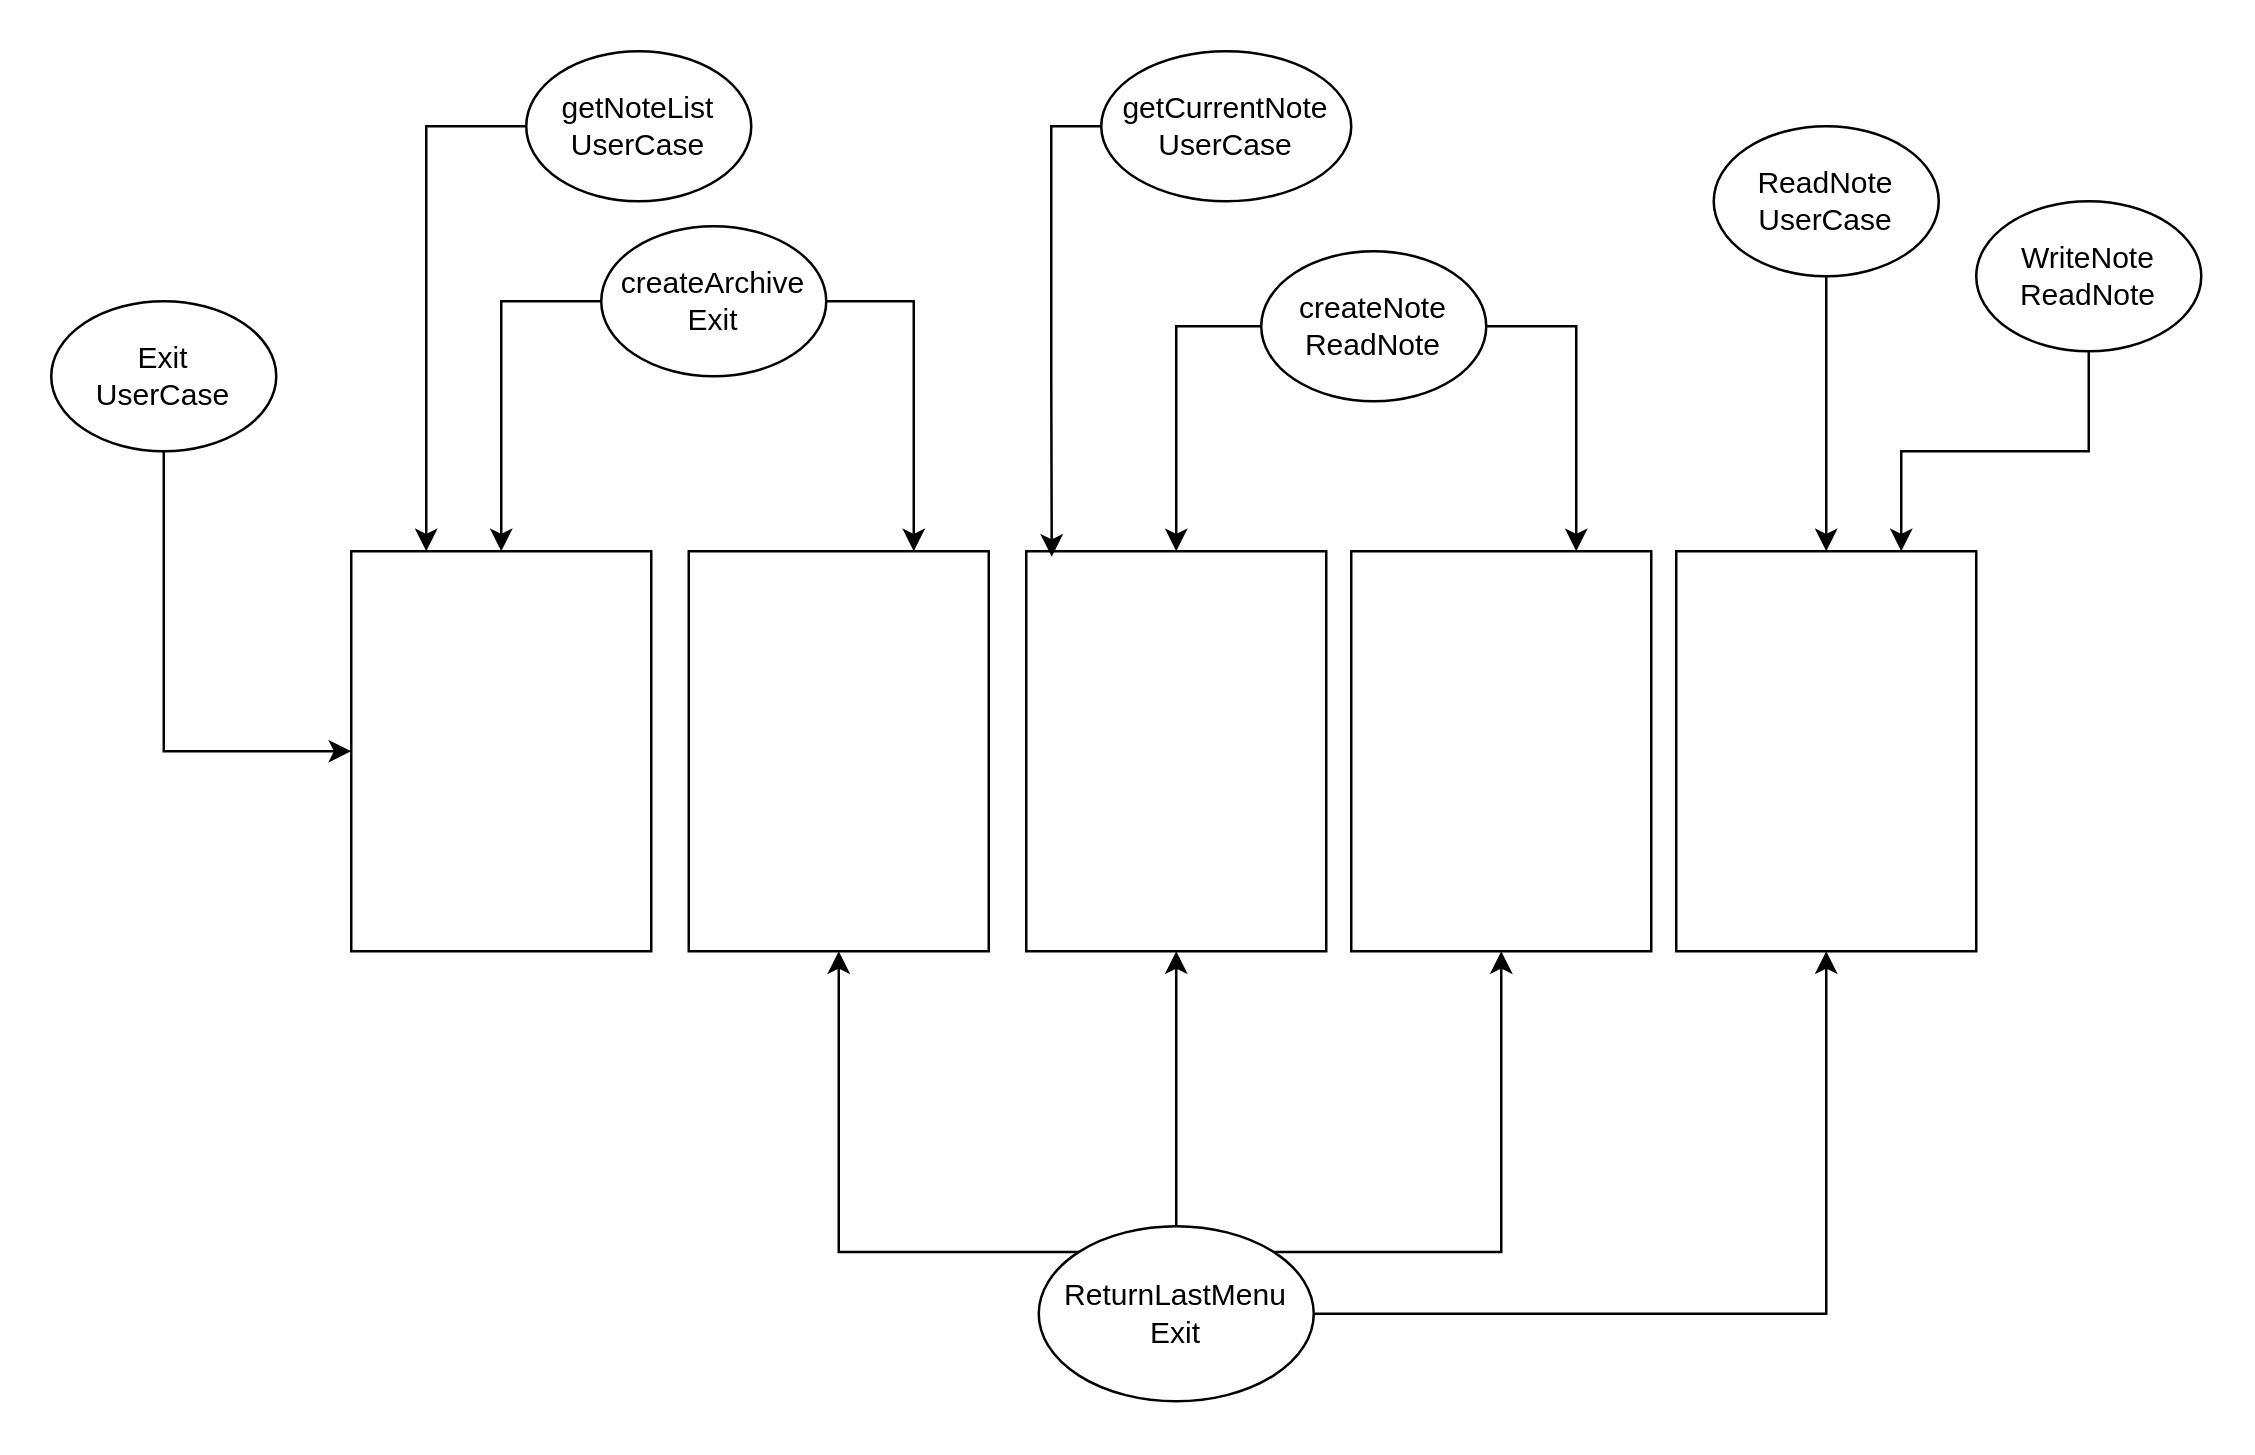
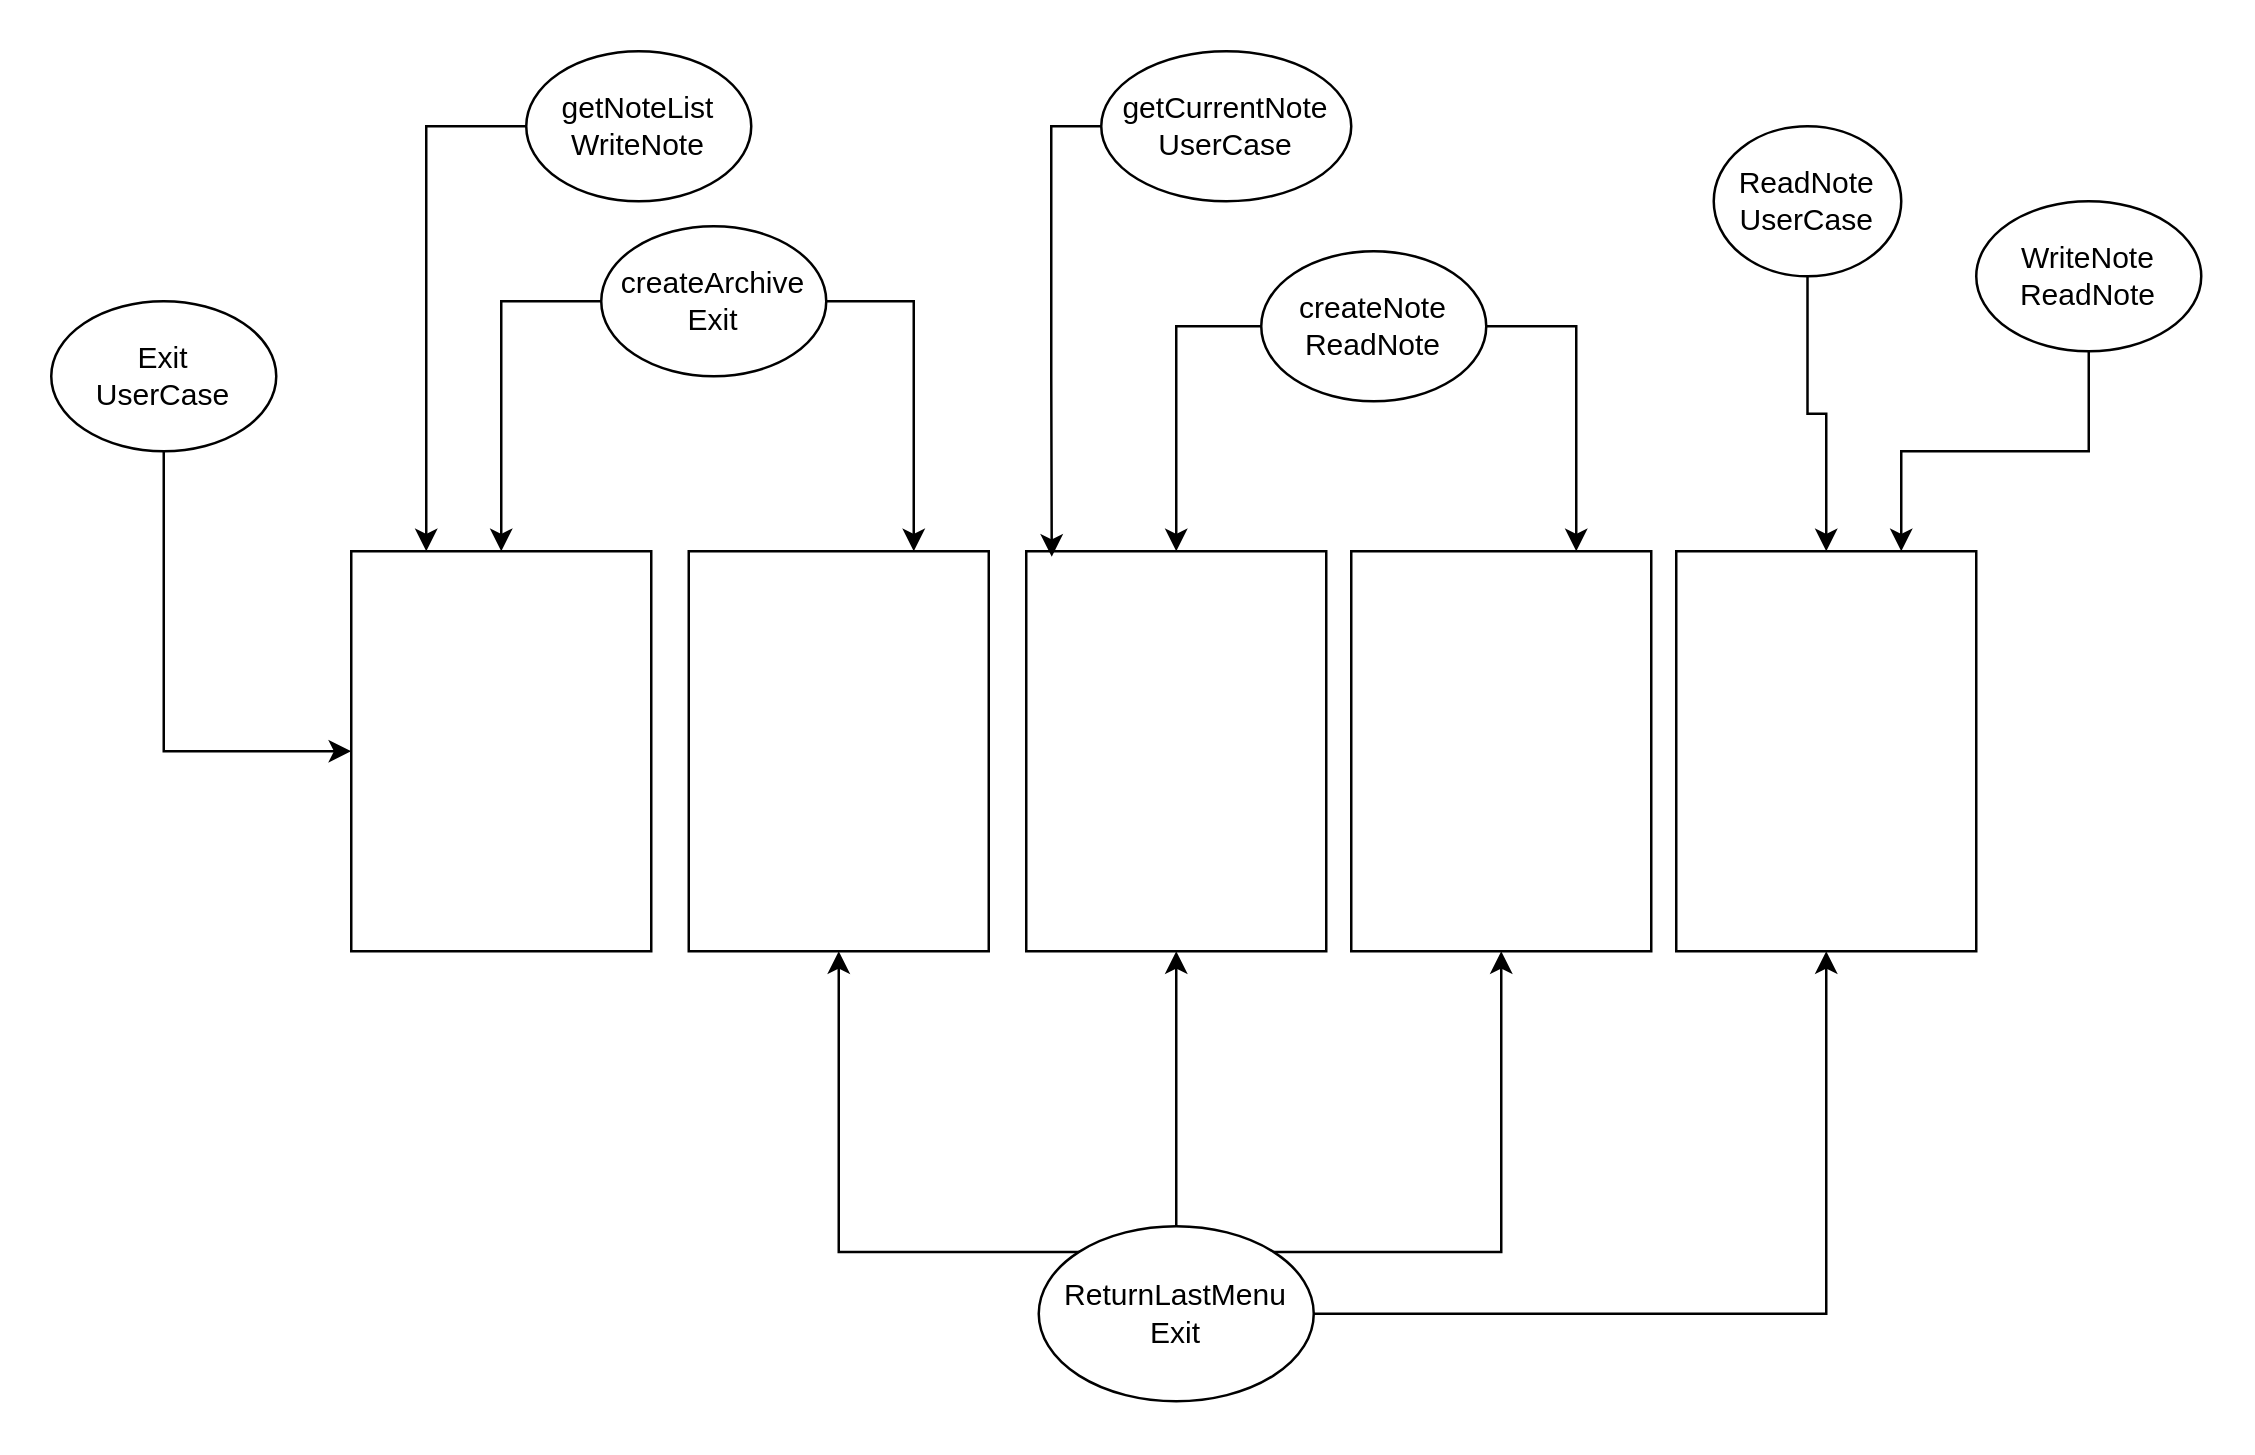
node "getNoteList UserCase": label "getNoteList UserCase" -> "getNoteList WriteNote"
node "ReadNote UserCase": size 225x150 -> 188x150
